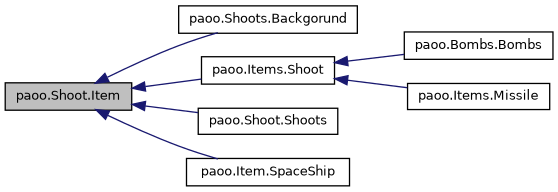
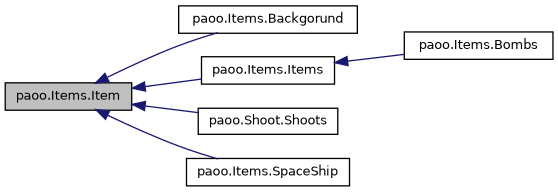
node "paoo.Shoots.Backgorund": label "paoo.Shoots.Backgorund" -> "paoo.Items.Backgorund"
node "paoo.Bombs.Bombs": label "paoo.Bombs.Bombs" -> "paoo.Items.Bombs"
node "paoo.Items.Shoot": label "paoo.Items.Shoot" -> "paoo.Items.Items"
node "paoo.Shoot.Item": label "paoo.Shoot.Item" -> "paoo.Items.Item"
node "paoo.Items.Missile": removed
node "paoo.Item.SpaceShip": label "paoo.Item.SpaceShip" -> "paoo.Items.SpaceShip"
